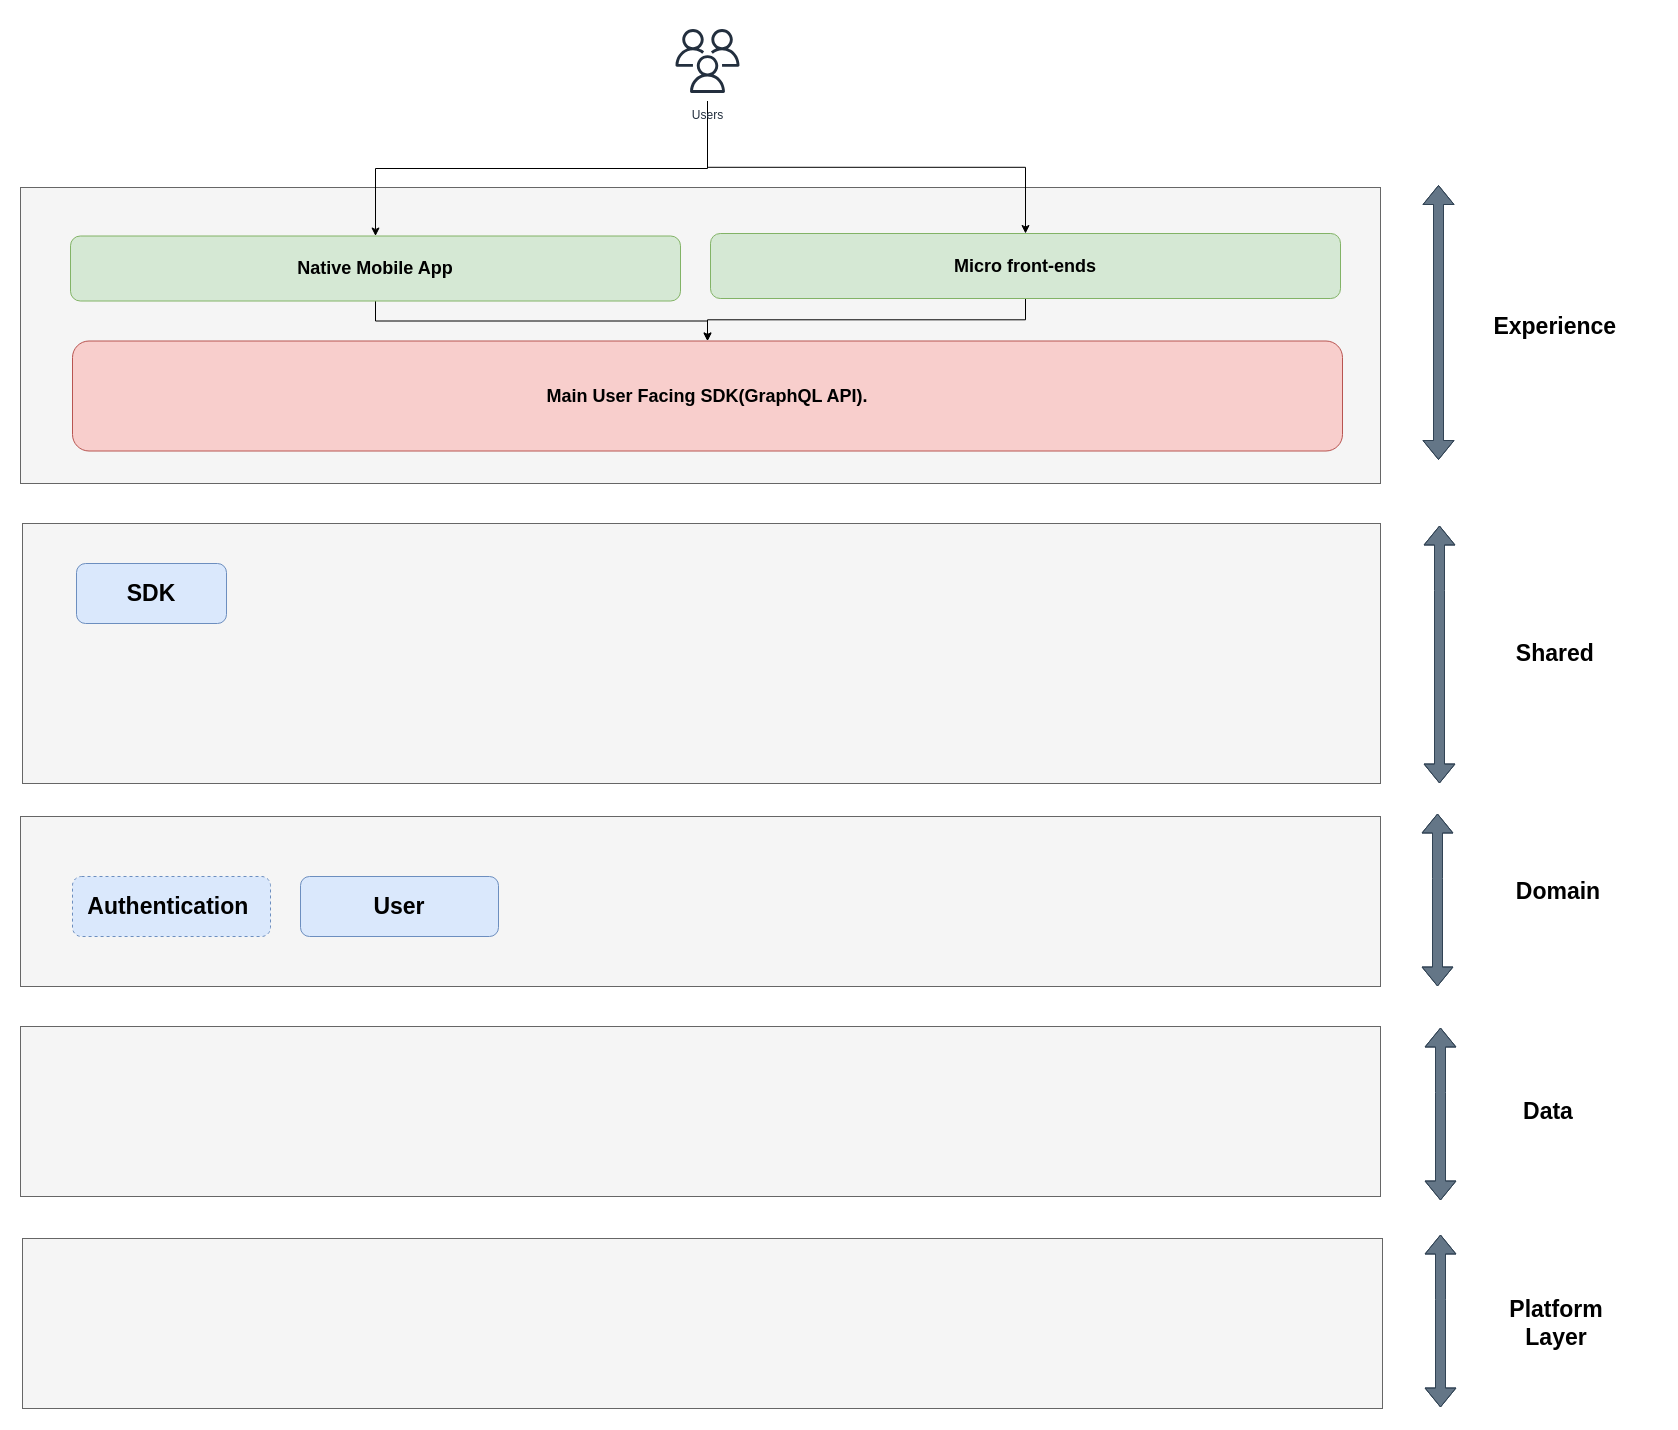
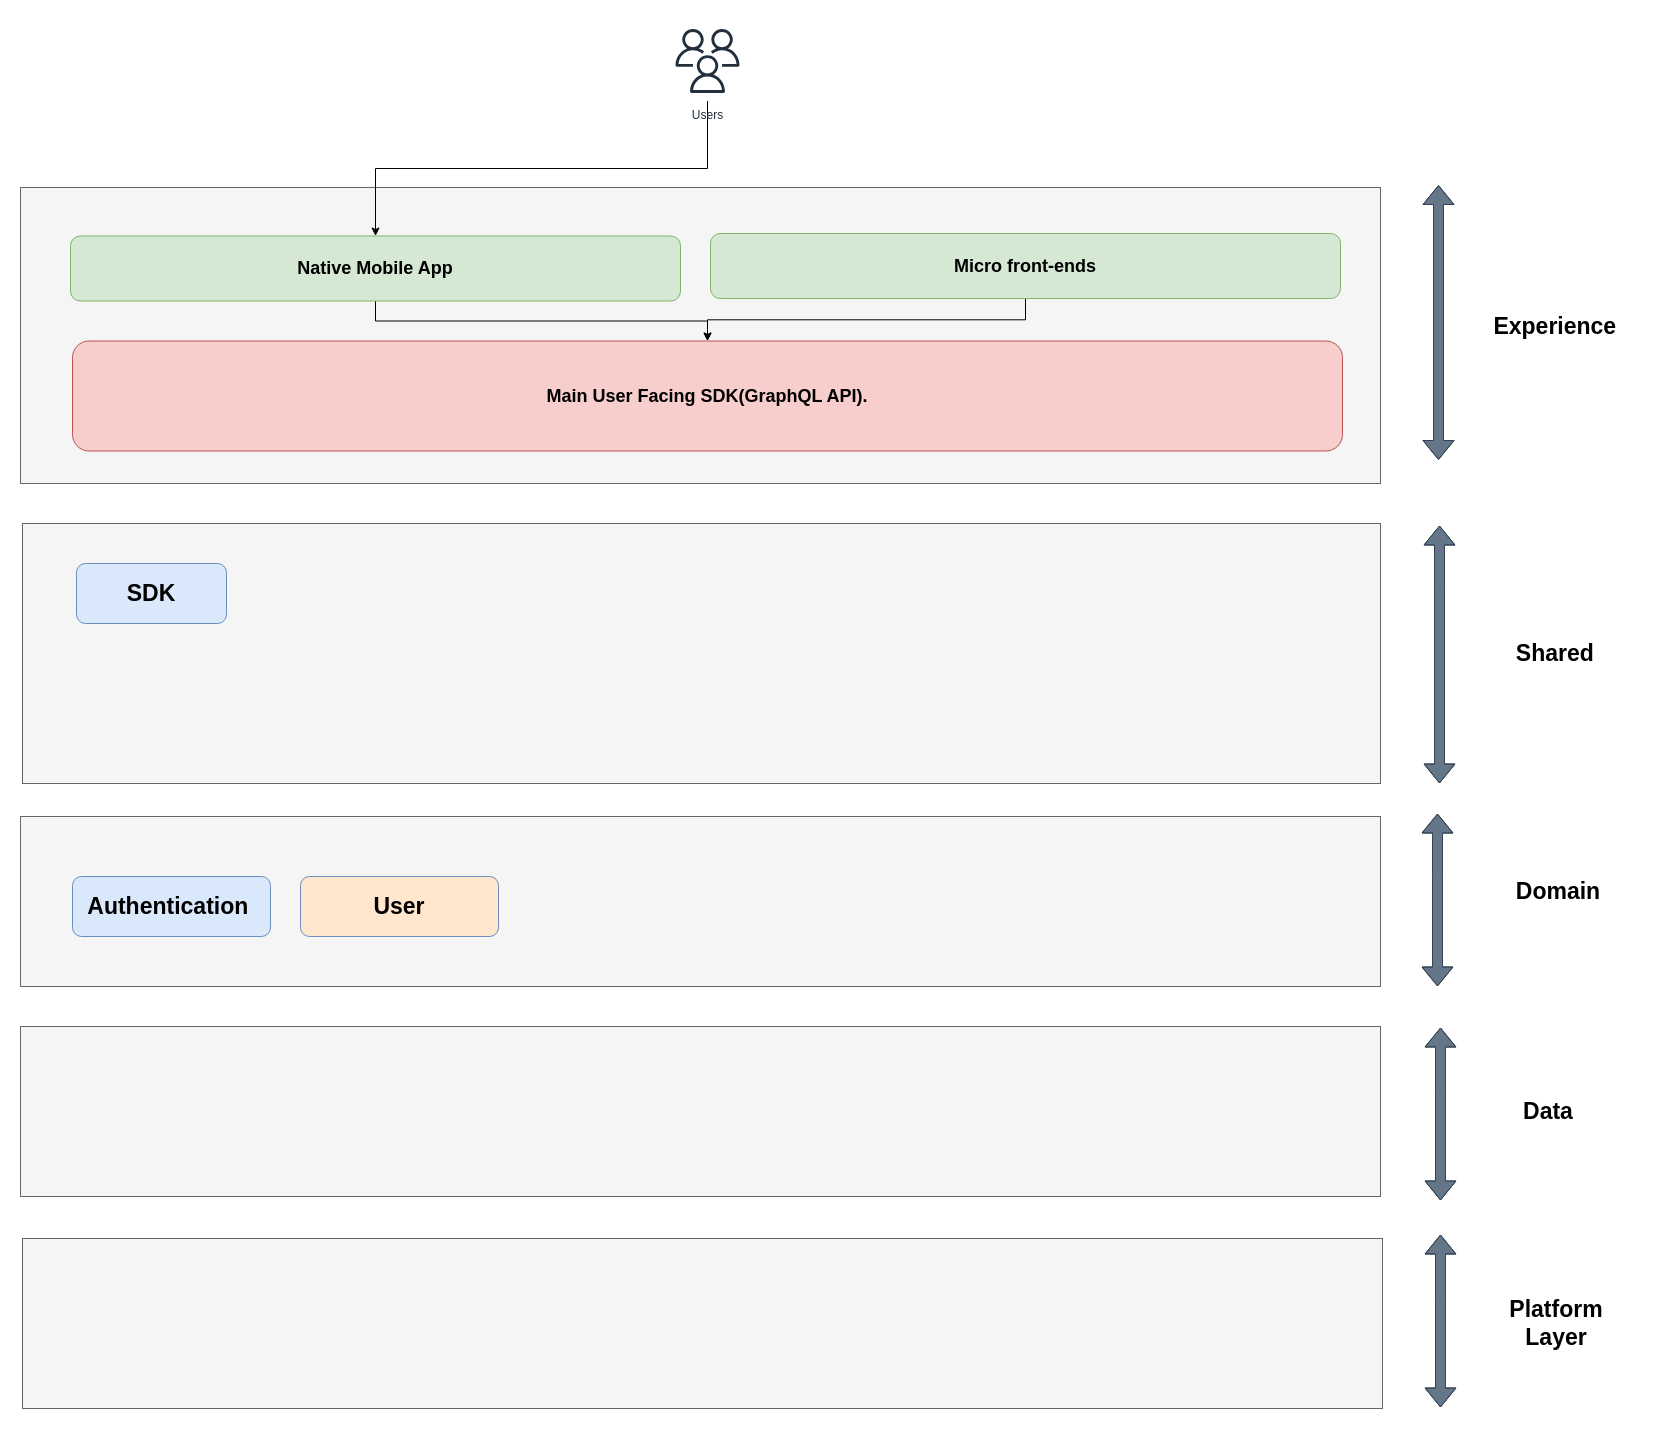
edge "Users" -> "Micro front-ends": removed
node "Authentication": style dashed -> solid
node "User": fillcolor #dae8fc -> #ffe6cc
